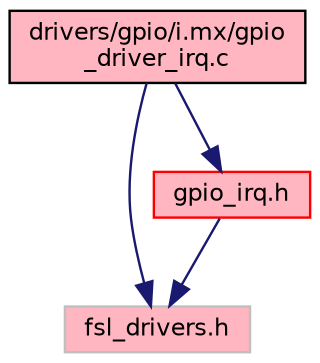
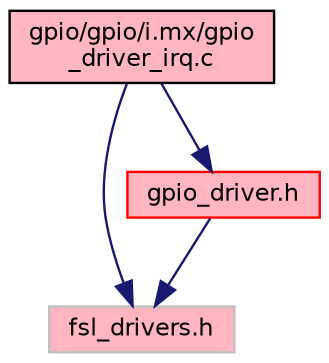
node "drivers/gpio/i.mx/gpio _driver_irq.c": label "drivers/gpio/i.mx/gpio _driver_irq.c" -> "gpio/gpio/i.mx/gpio _driver_irq.c"
node "gpio_irq.h": label "gpio_irq.h" -> "gpio_driver.h"
